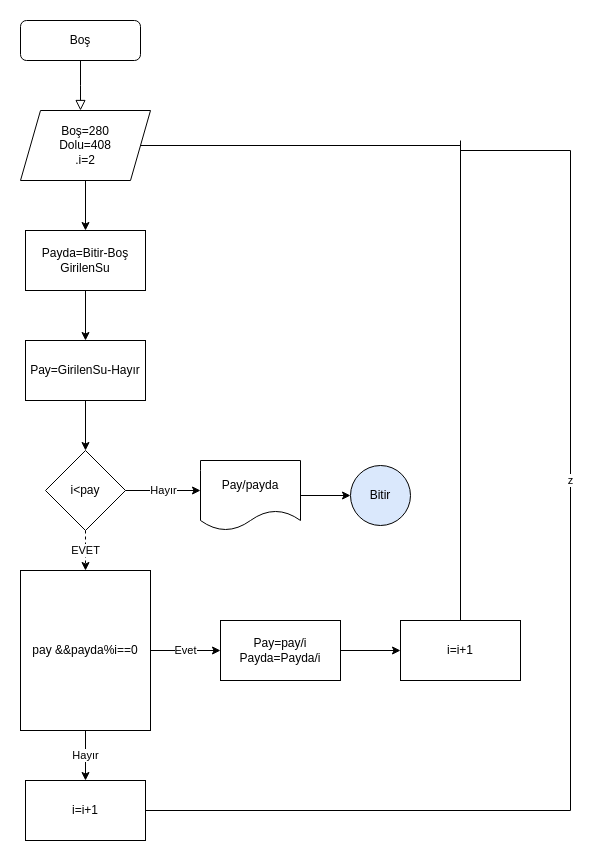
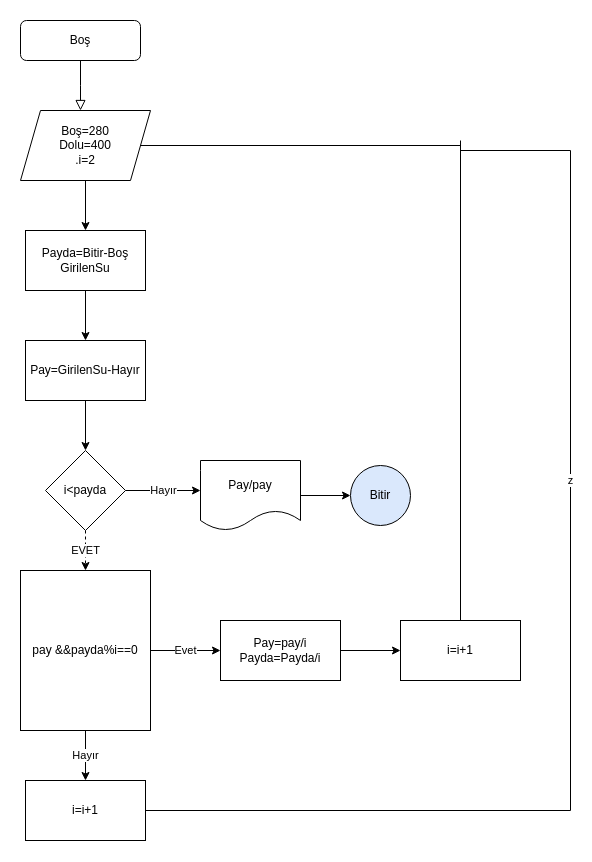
node "Boş=280 Dolu=408 .i=2": label "Boş=280 Dolu=408 .i=2" -> "Boş=280 Dolu=400 .i=2"
node "Pay/payda": label "Pay/payda" -> "Pay/pay"
node "i<pay": label "i<pay" -> "i<payda"
